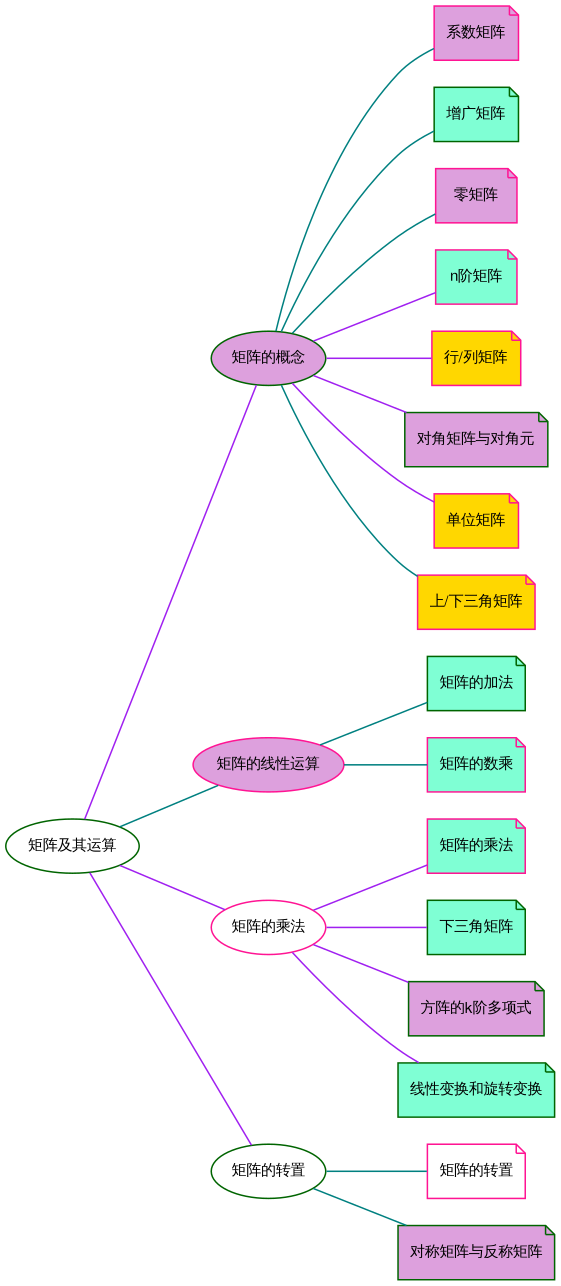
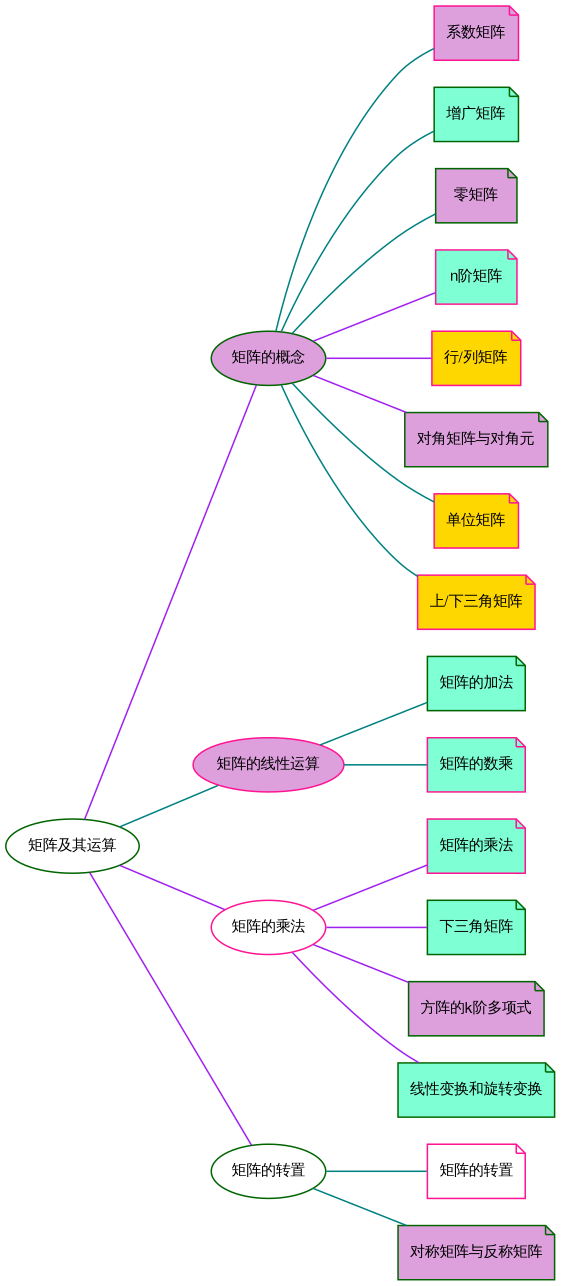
node "零矩阵": color deeppink -> darkgreen
edge "矩阵的概念" -- "单位矩阵": color purple -> teal
